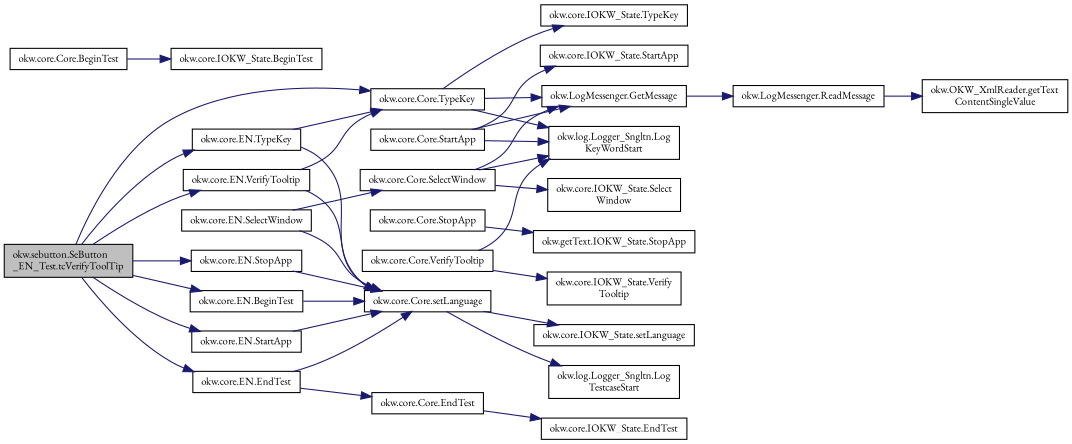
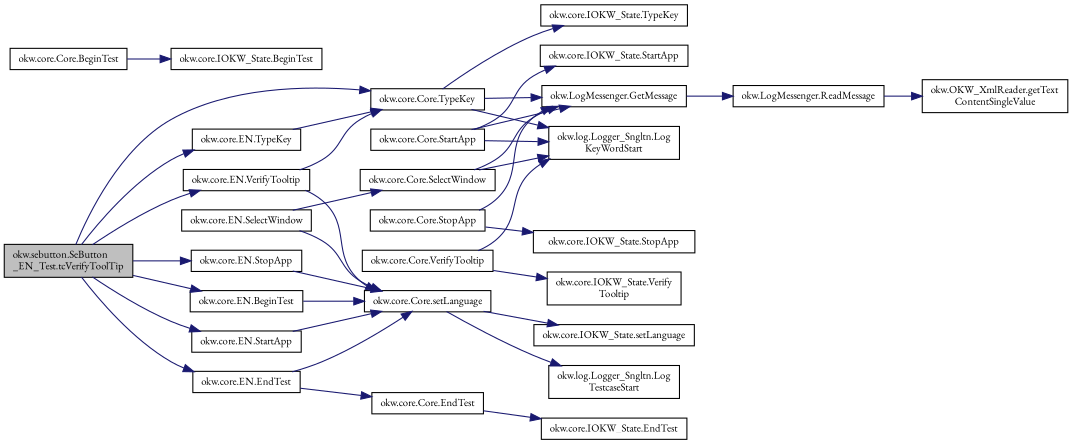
edge "okw.core.Core.StopApp" -> "okw.LogMessenger.GetMessage": added
node "okw.core.IOKW_State.Select Window": removed
edge "okw.core.EN.TypeKey" -> "okw.core.Core.setLanguage": removed
node "okw.getText.IOKW_State.StopApp": label "okw.getText.IOKW_State.StopApp" -> "okw.core.IOKW_State.StopApp"
